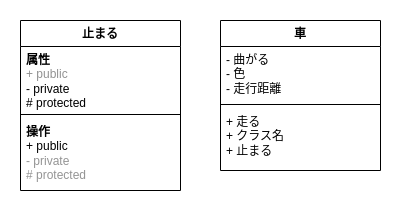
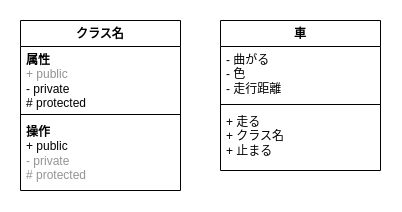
node "止まる": label "止まる" -> "クラス名"
